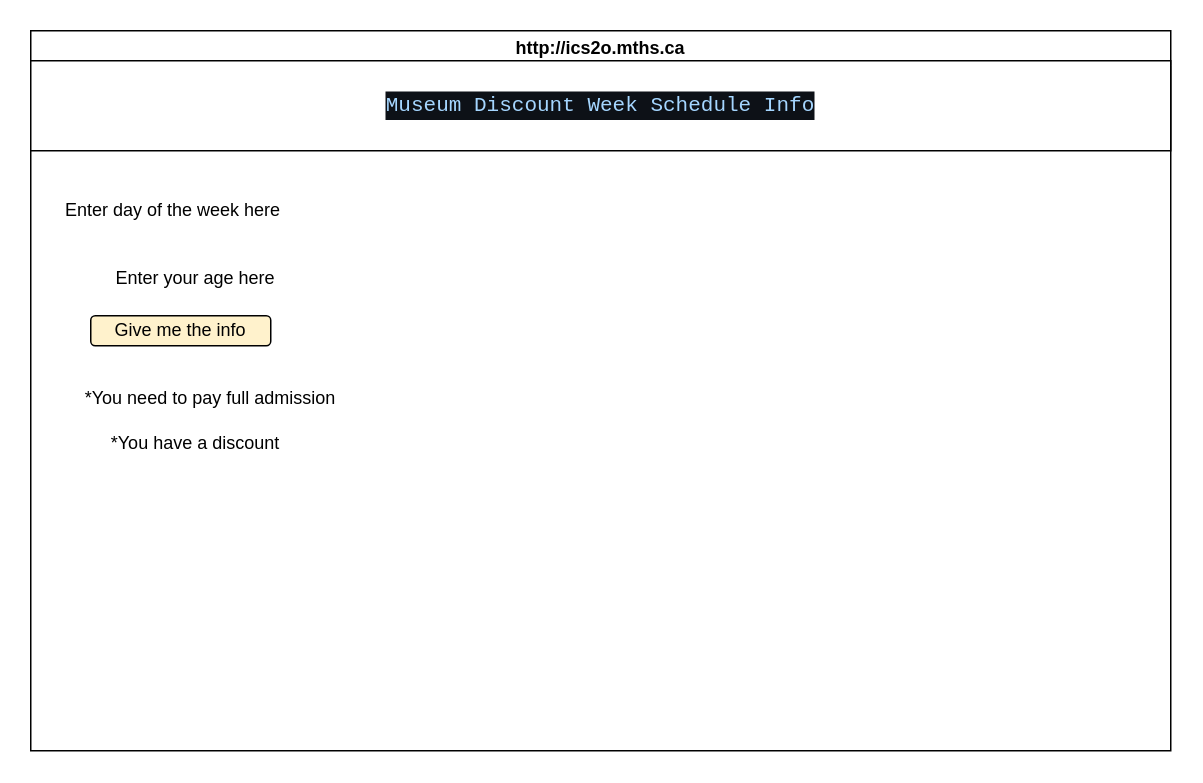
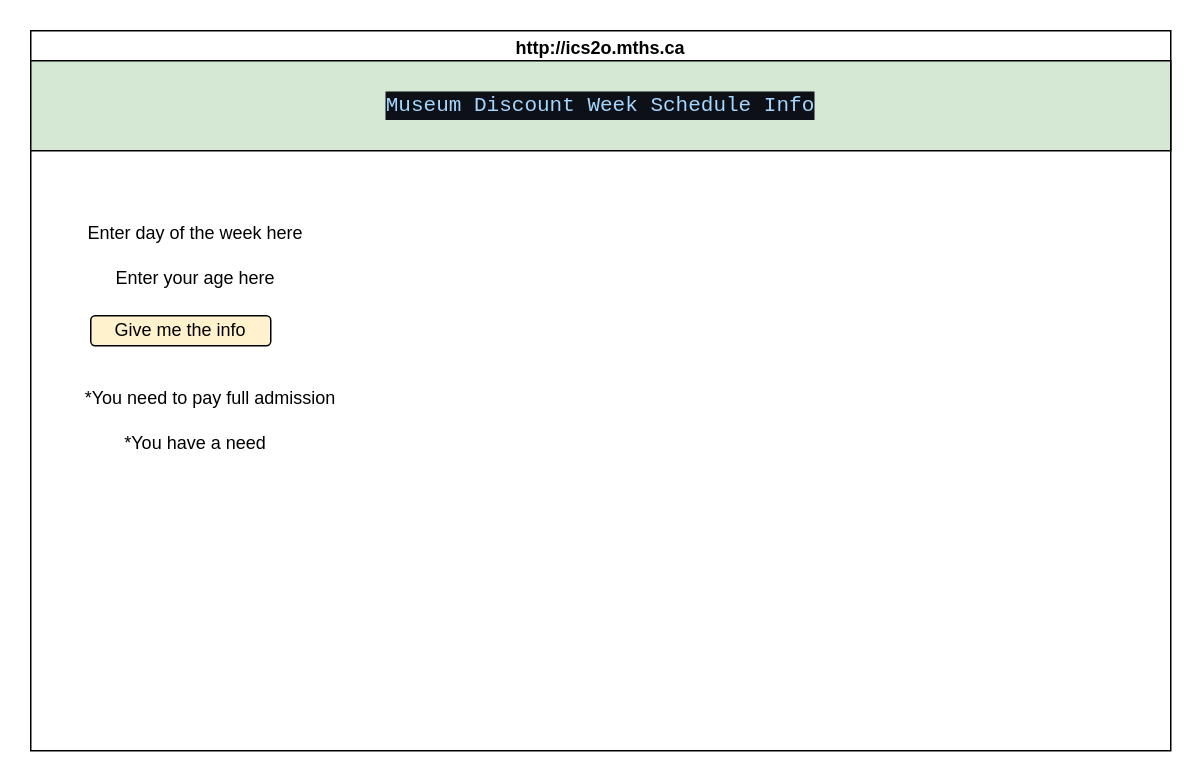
node "Museum Discount Week Schedule Info": fillcolor #ffffff -> #d5e8d4
node "Enter day of the week here": moved (173, 211) -> (196, 233)
node "*You have a discount": label "*You have a discount" -> "*You have a need"
